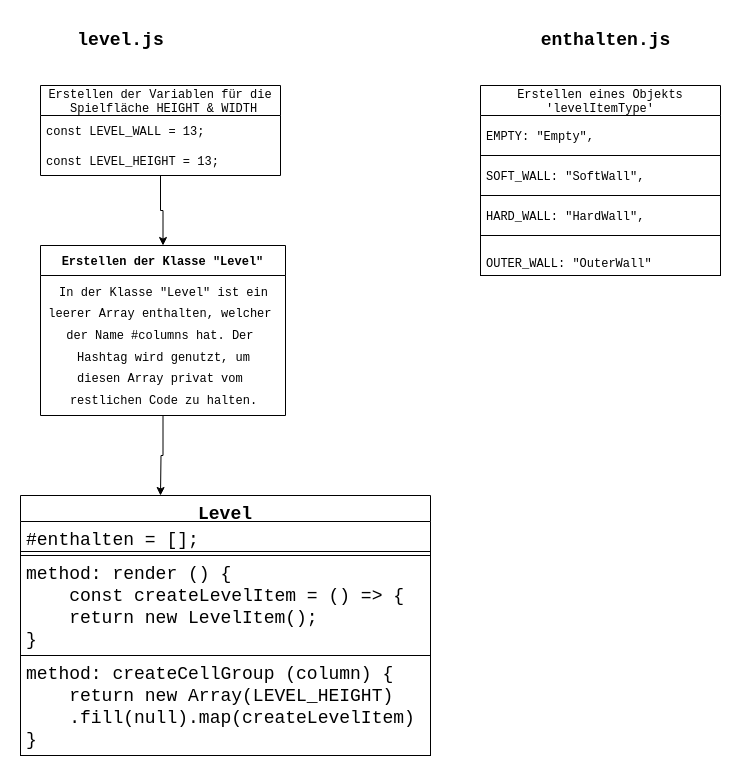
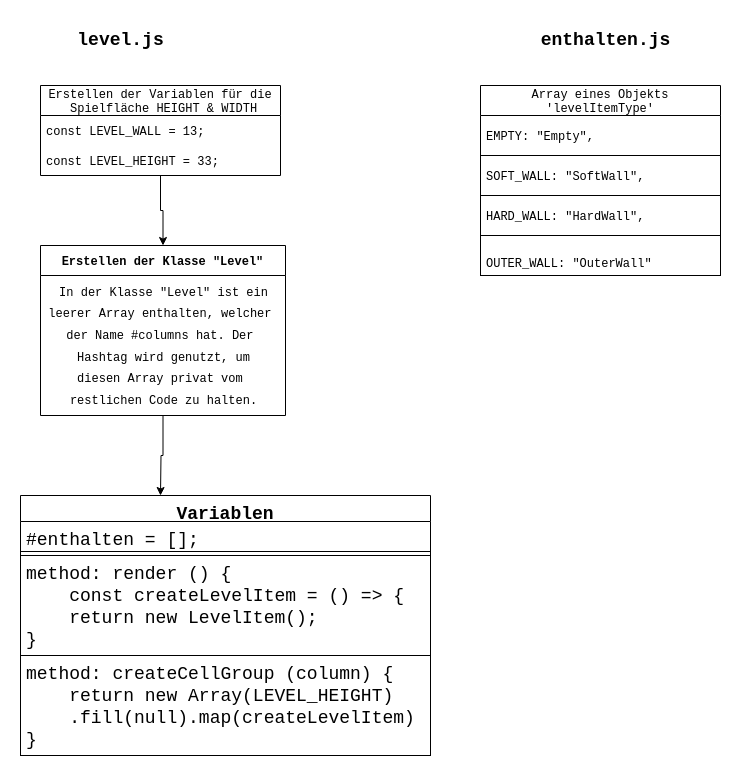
node "Erstellen eines Objekts 'levelItemType'": label "Erstellen eines Objekts 'levelItemType'" -> "Array eines Objekts 'levelItemType'"
node "const LEVEL_HEIGHT = 13;": label "const LEVEL_HEIGHT = 13;" -> "const LEVEL_HEIGHT = 33;"
node "Level": label "Level" -> "Variablen"
